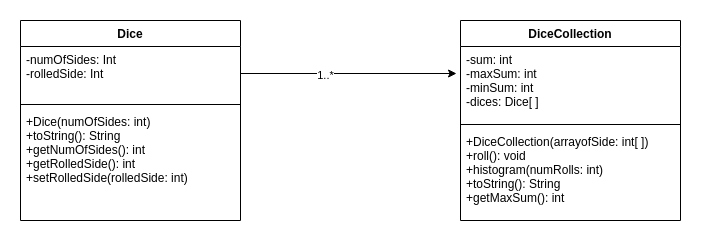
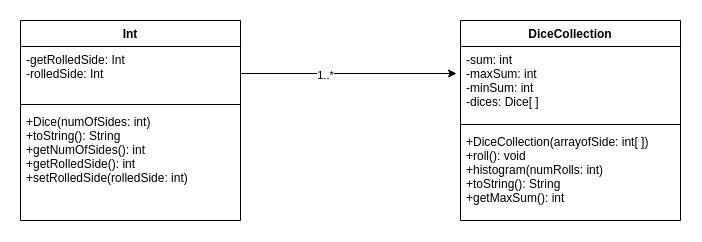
node "Dice": label "Dice" -> "Int"
node "-numOfSides: Int -rolledSide: Int": label "-numOfSides: Int -rolledSide: Int" -> "-getRolledSide: Int -rolledSide: Int"
